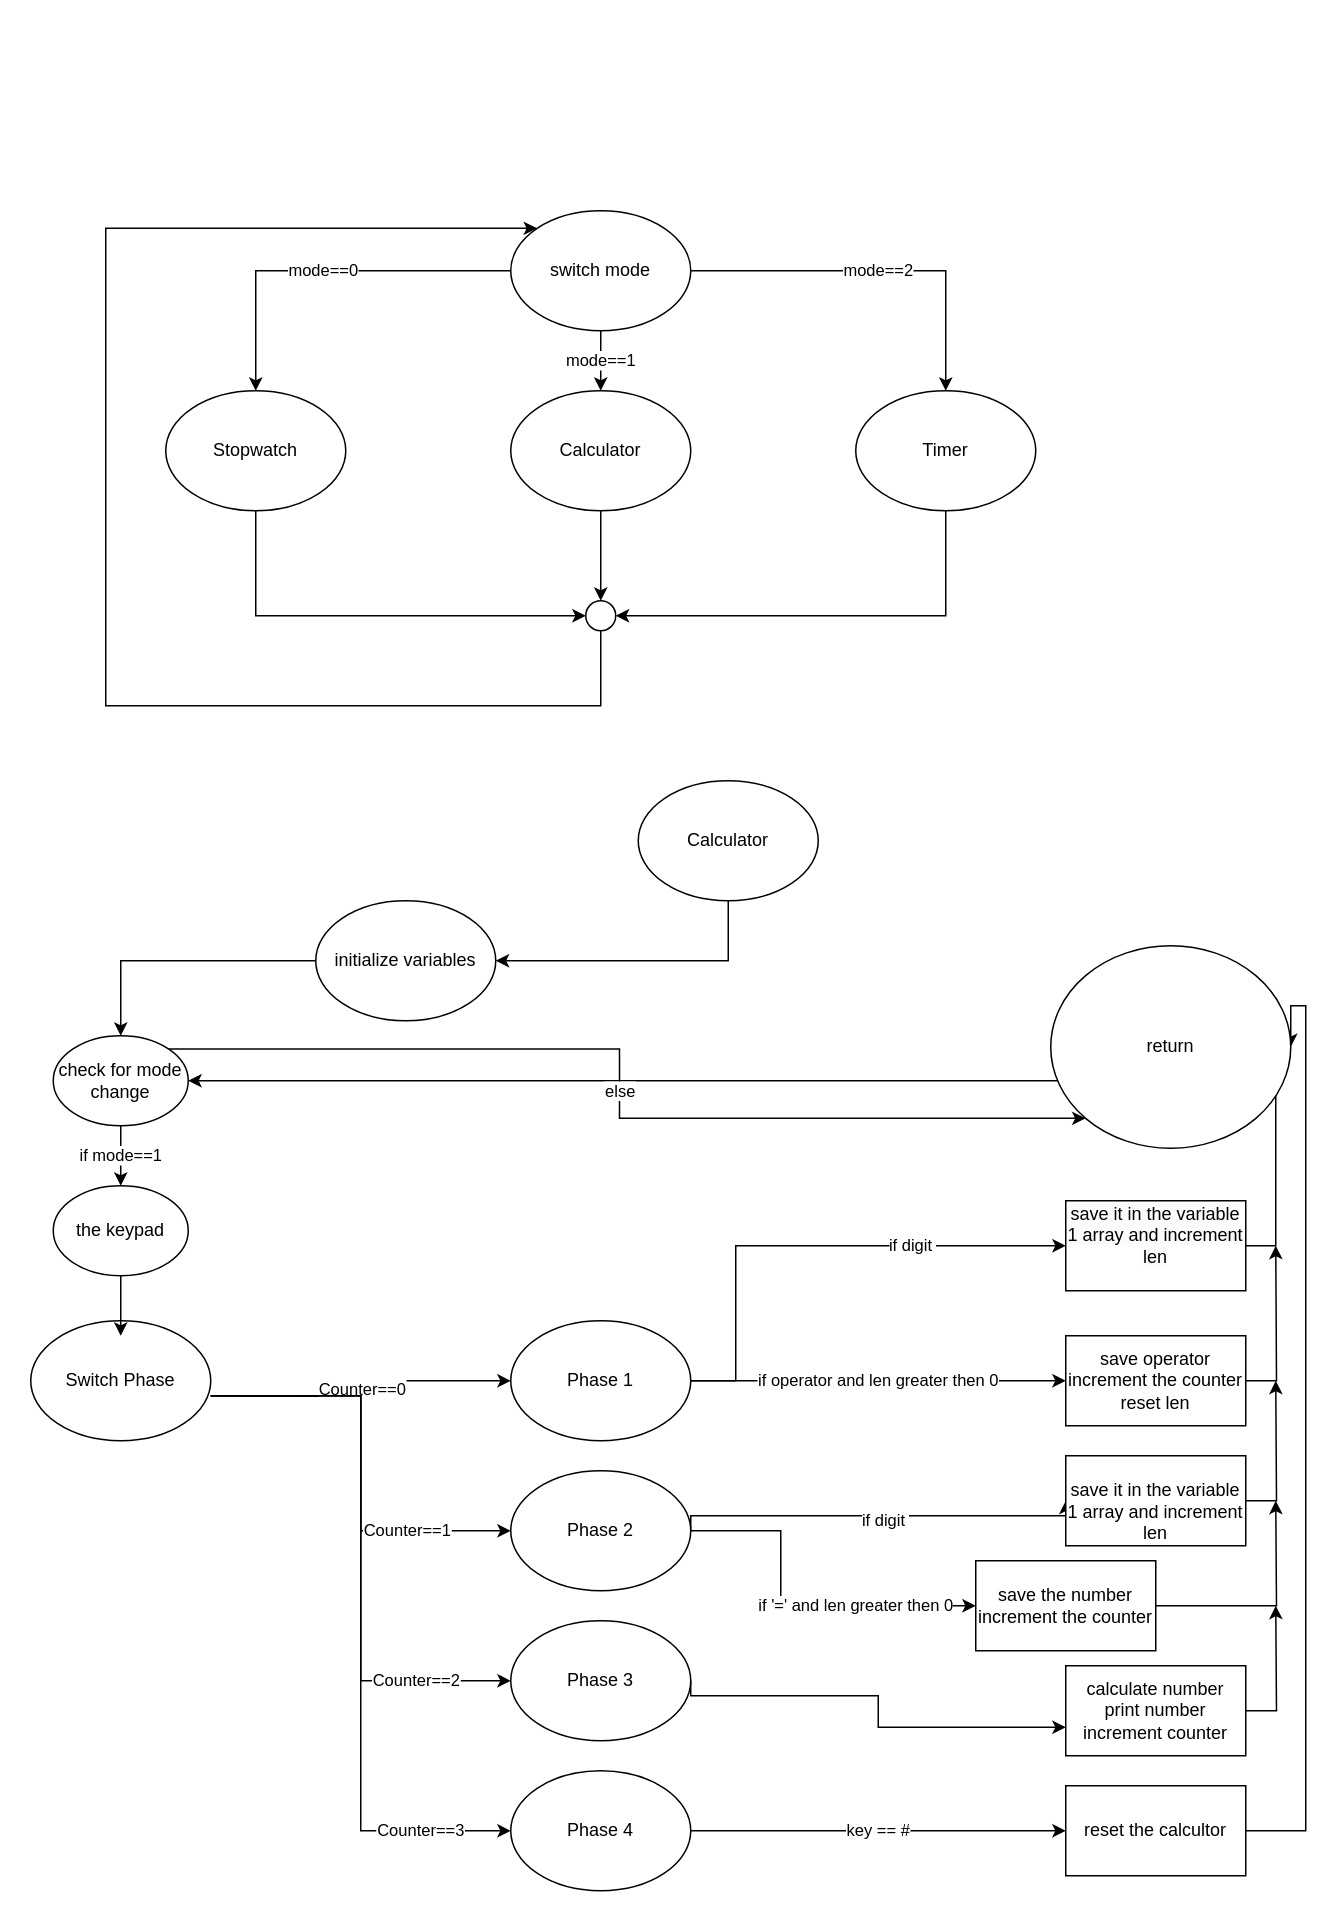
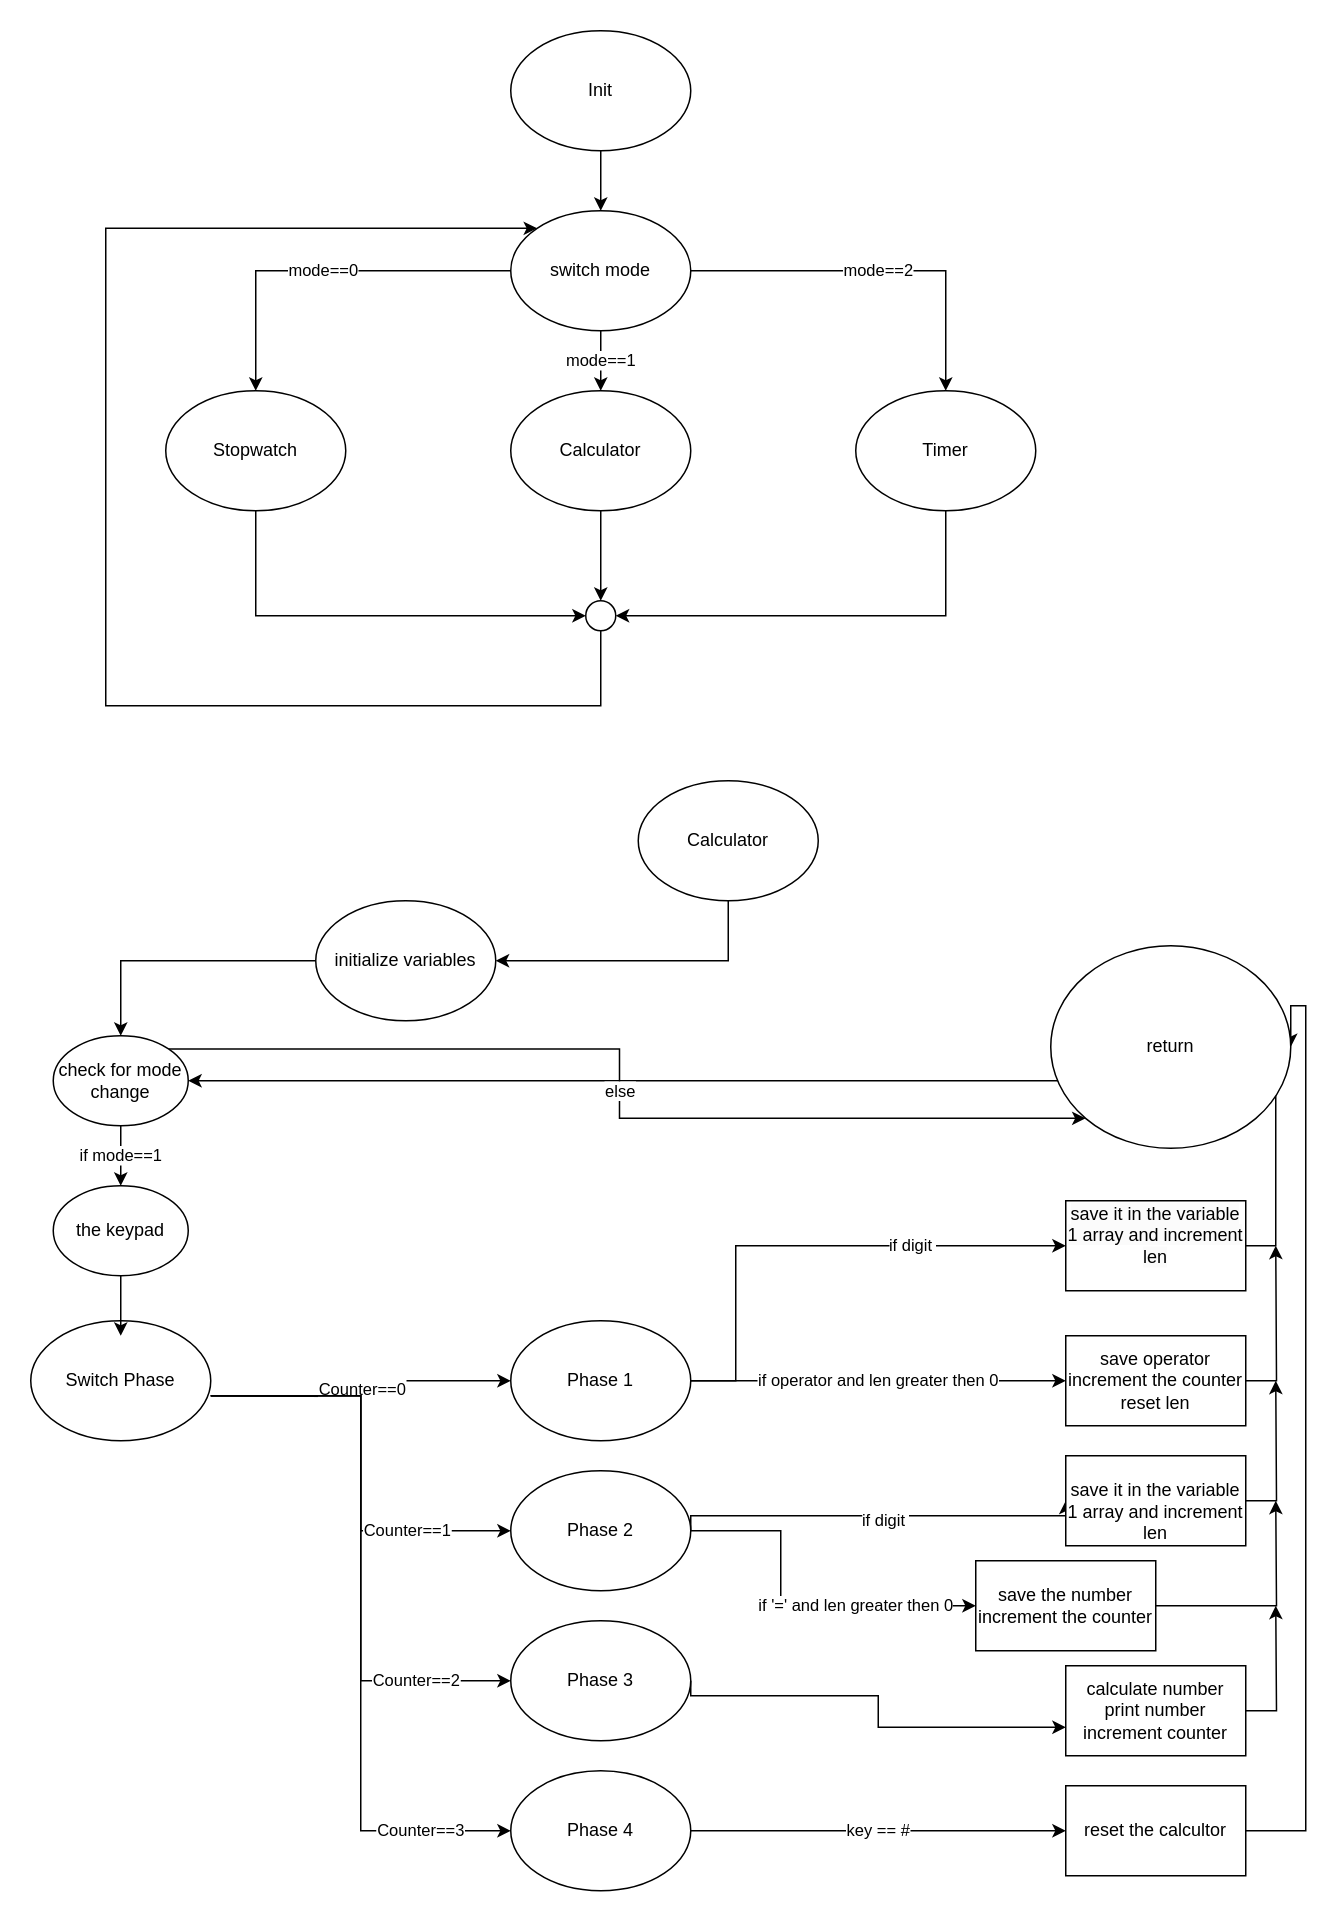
node "Init": added
edge "Init" -> "switch mode": added
